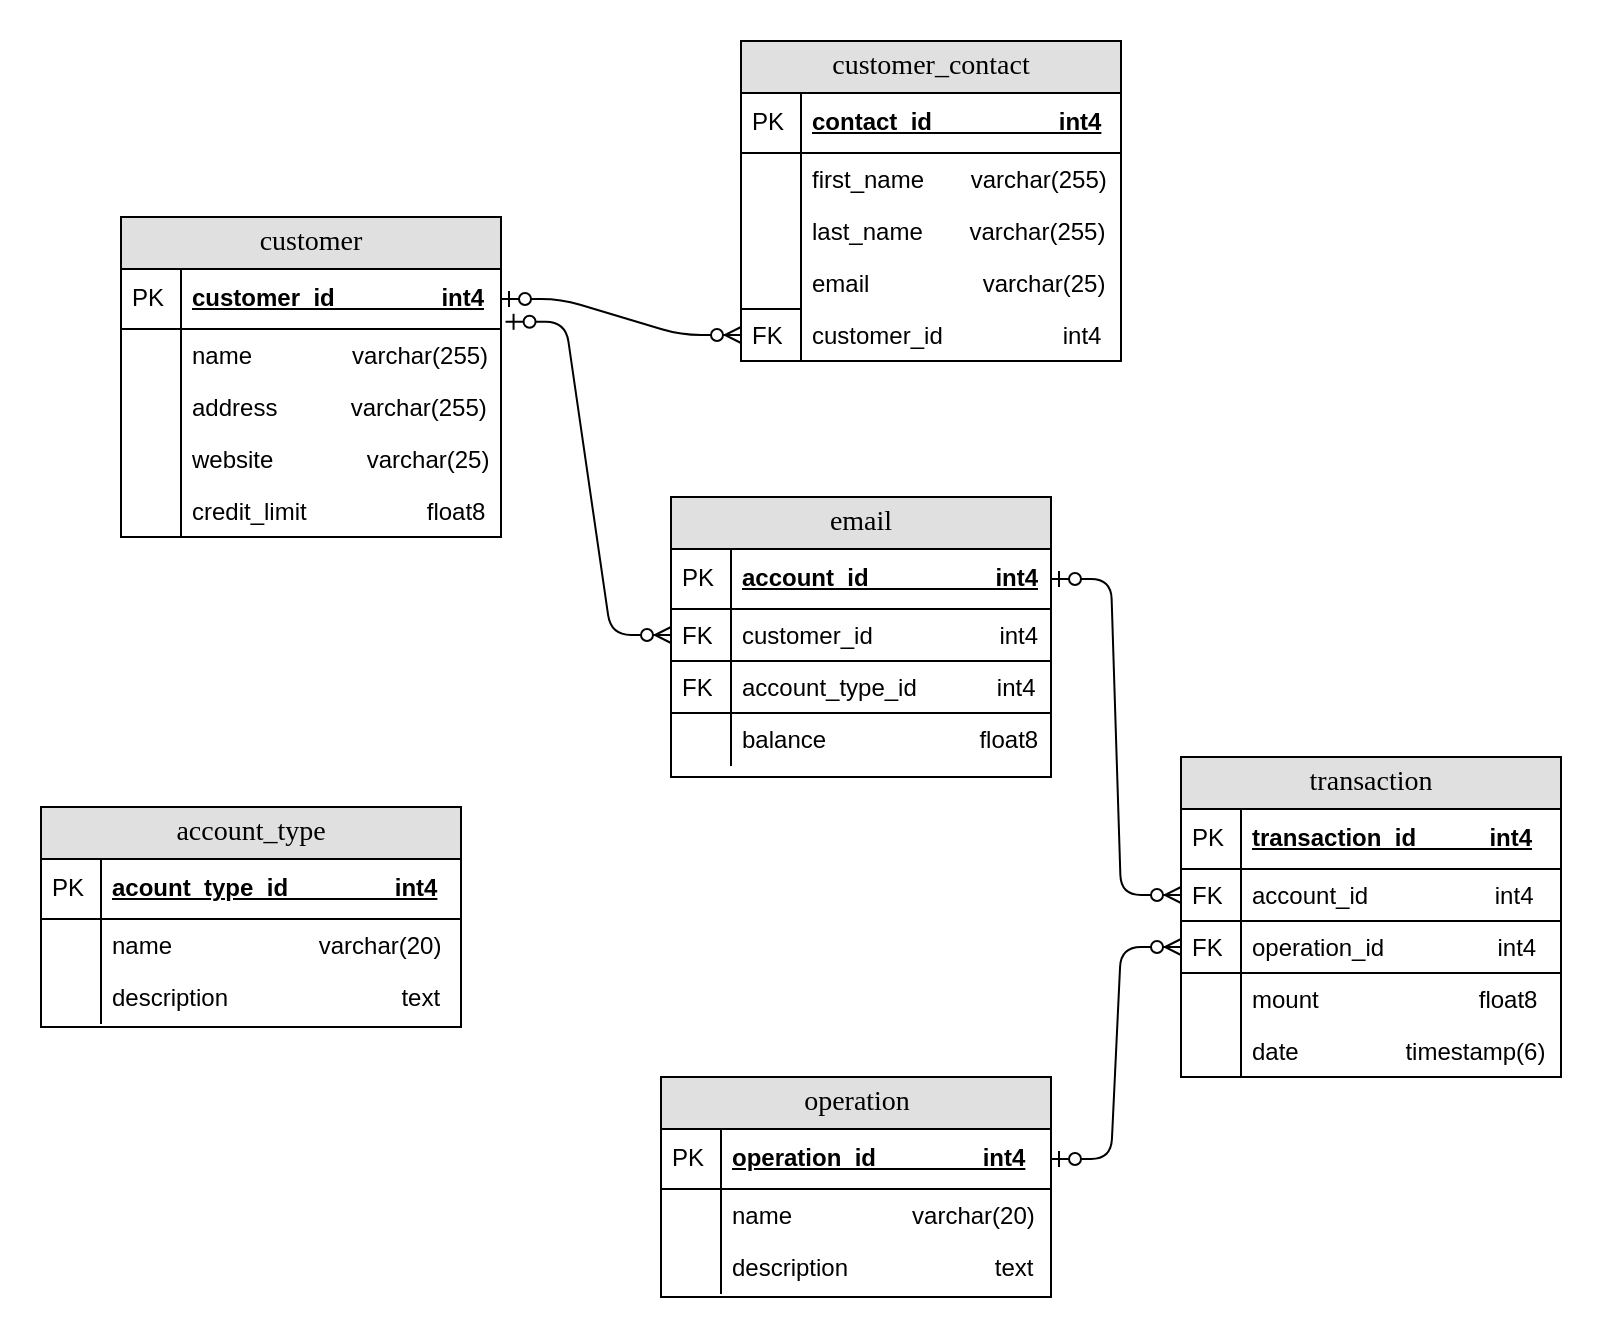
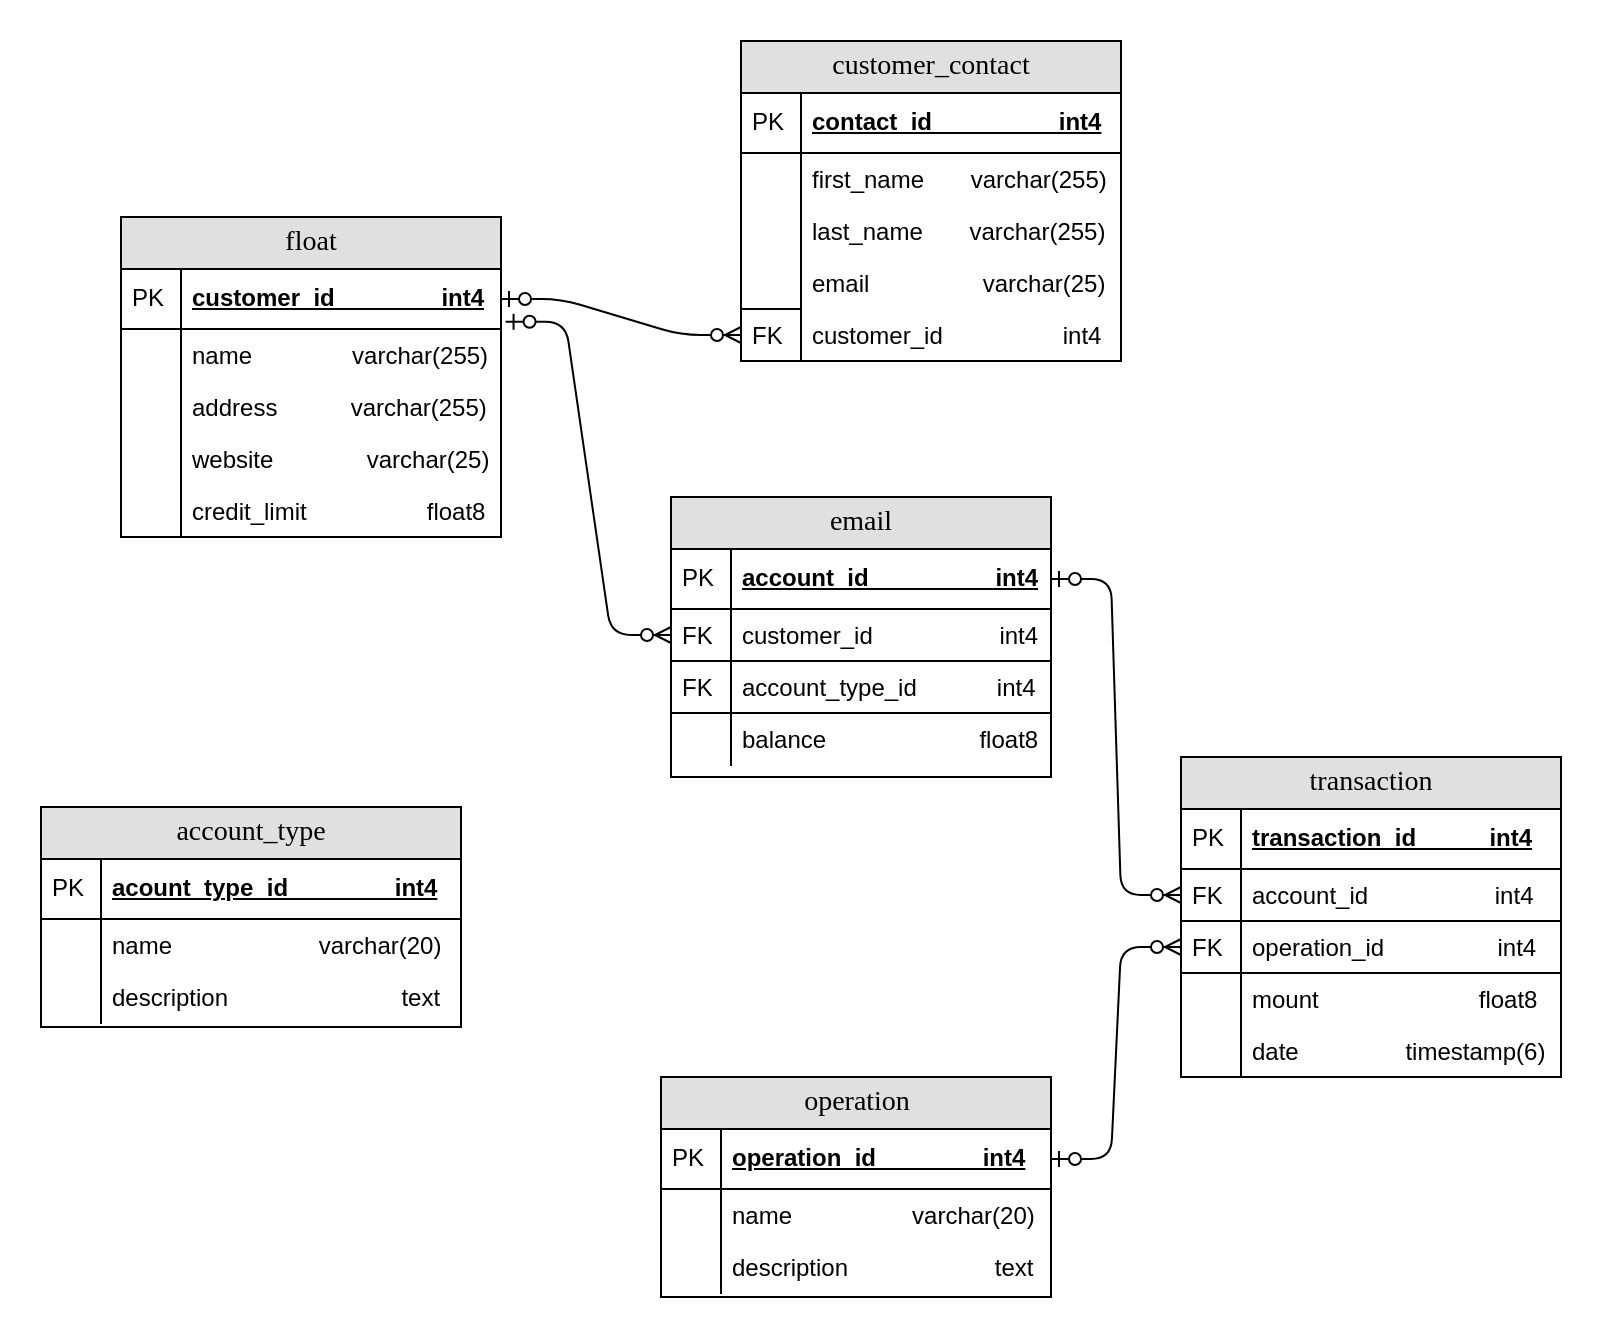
node "customer": label "customer" -> "float"
